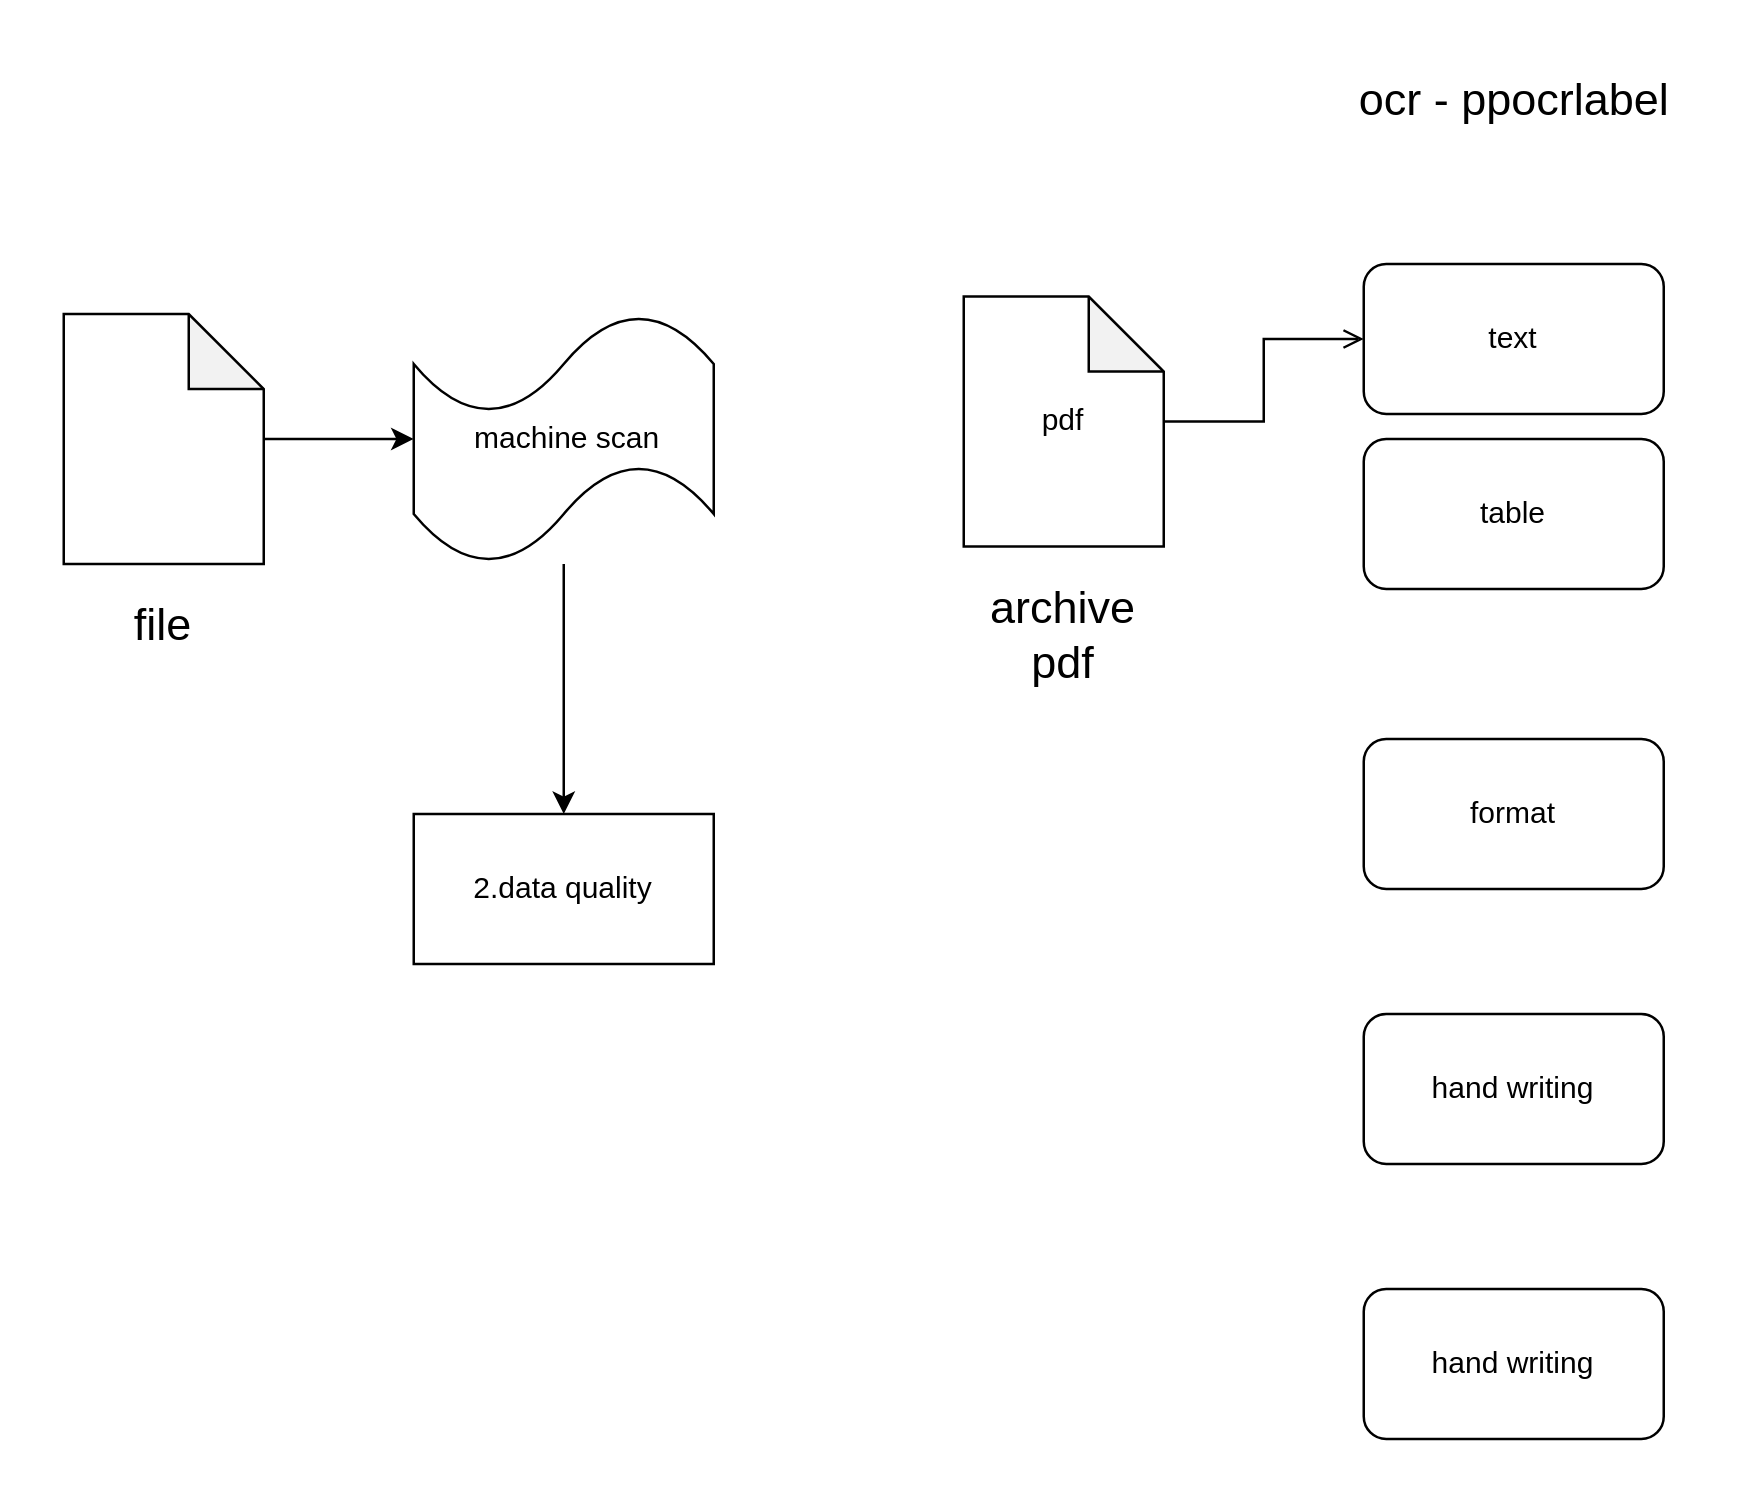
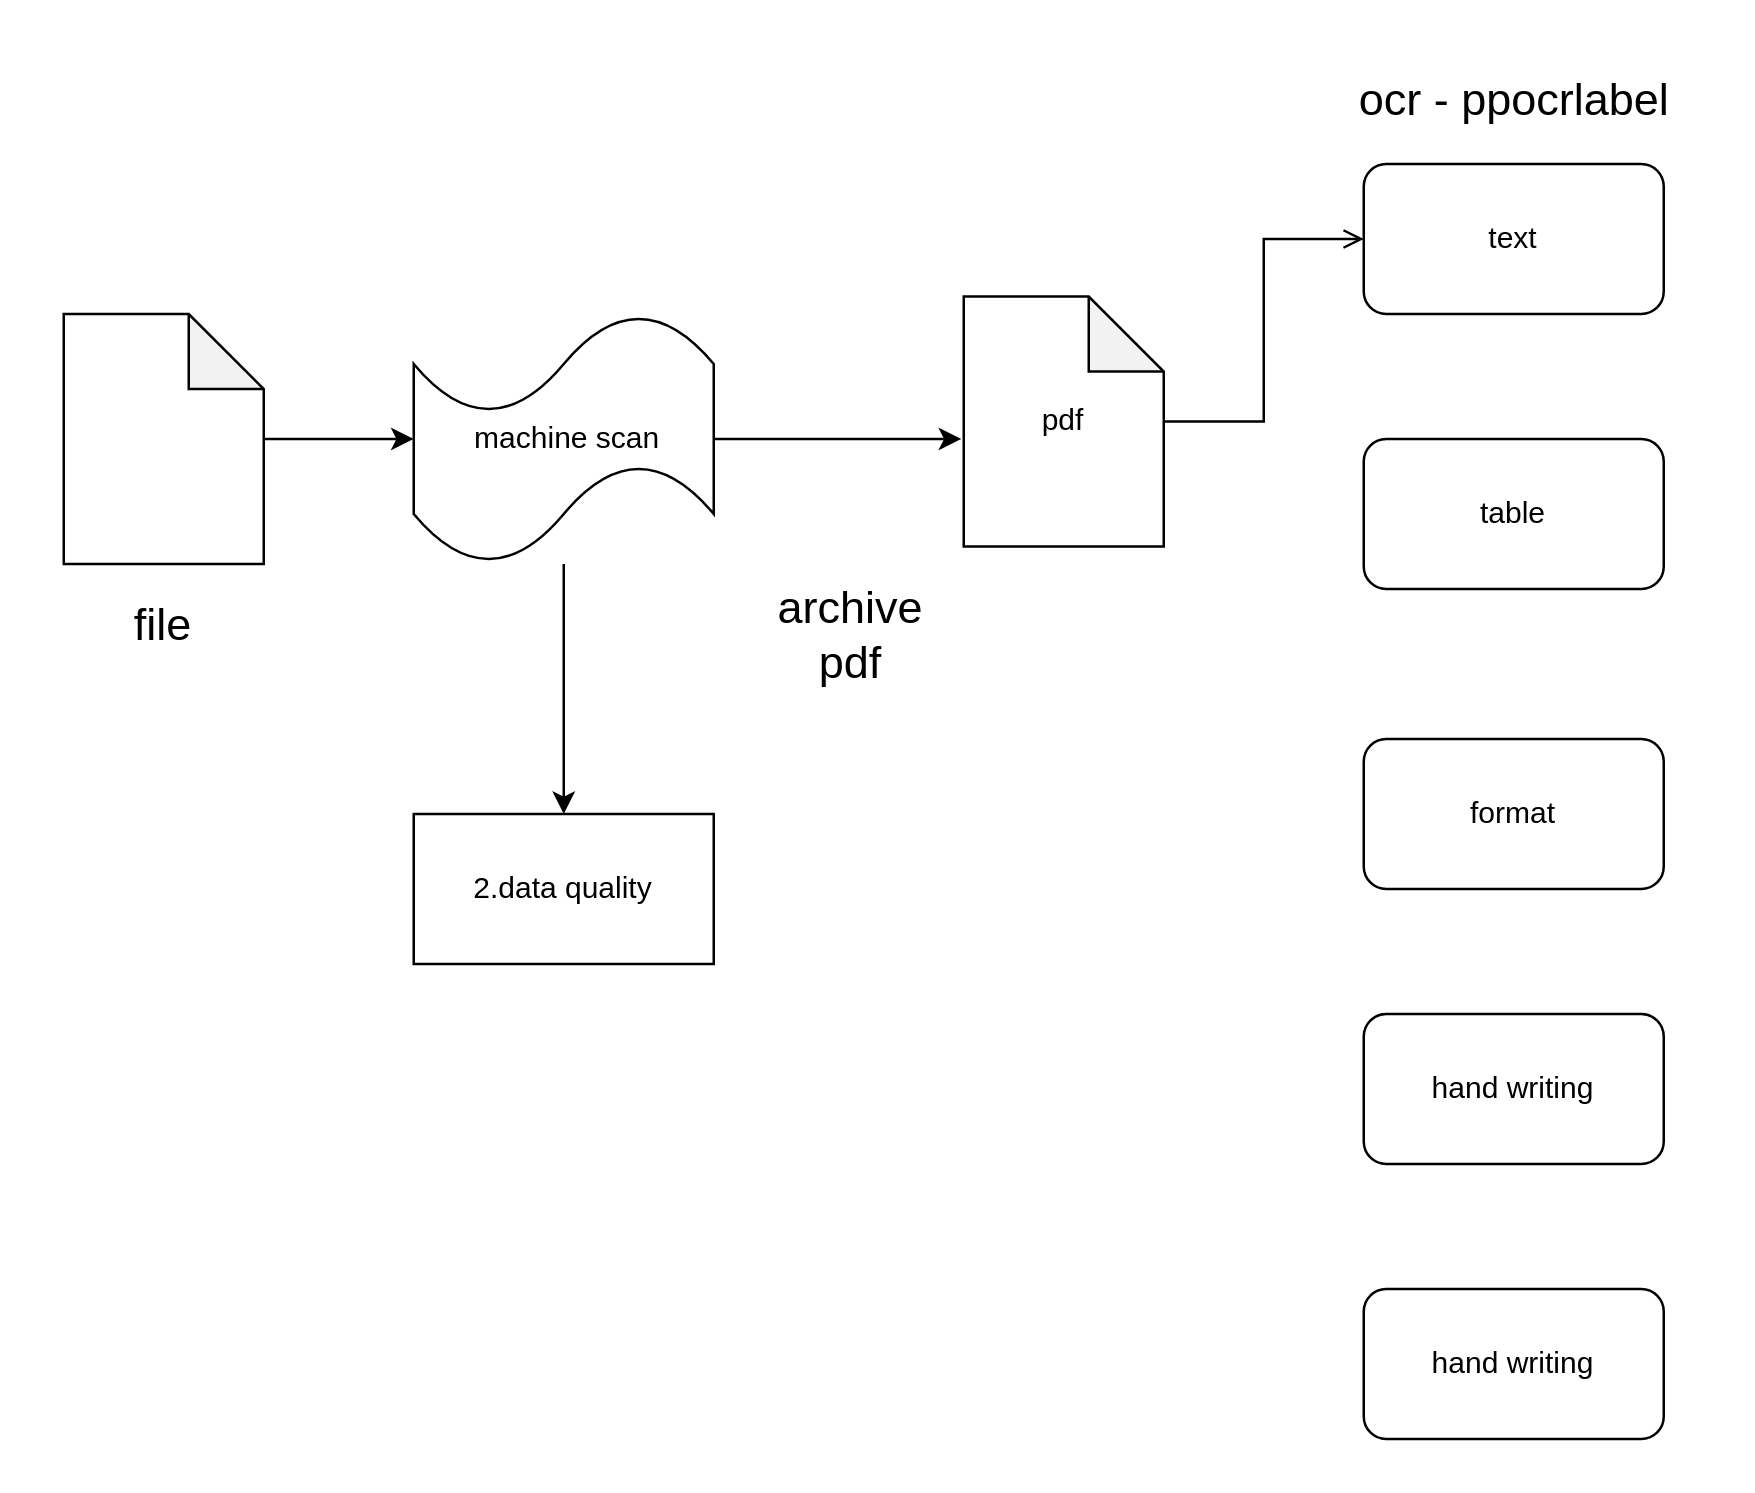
node "text": moved (1514, 339) -> (1514, 239)
edge "machine scan" -> "pdf": added
node "archive pdf": moved (1064, 664) -> (851, 664)
